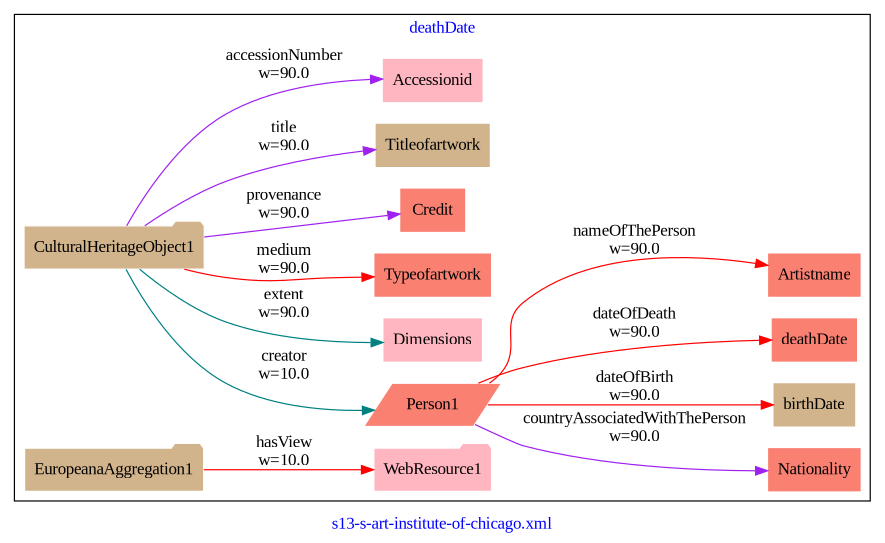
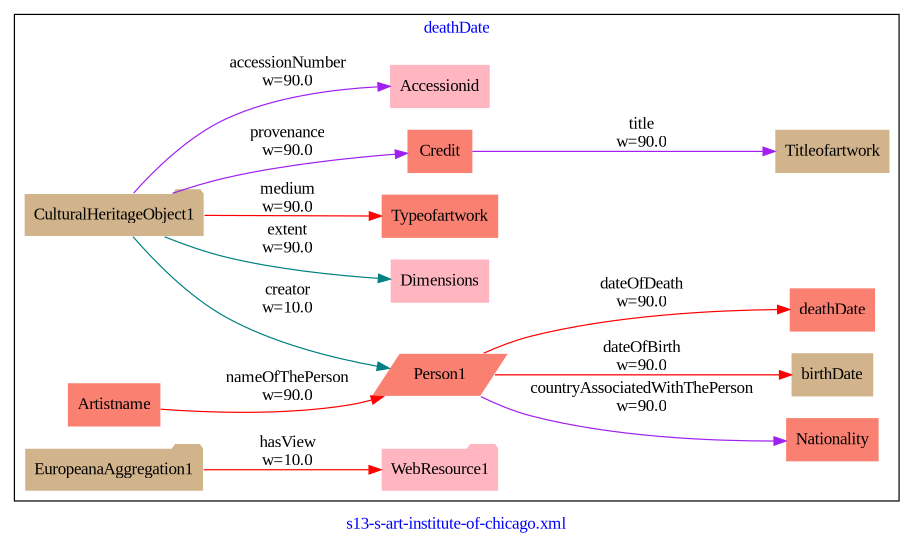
edge "CulturalHeritageObject1" -> "Titleofartwork": now "Credit" -> "Titleofartwork"
edge "Person1" -> "Artistname": reversed
